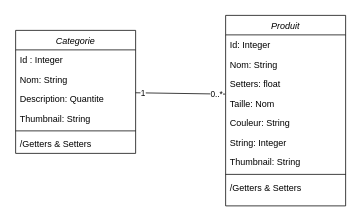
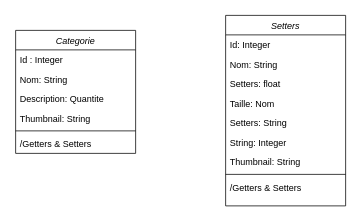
node "Produit": label "Produit" -> "Setters"
edge "Categorie" -- "Taille: Nom": removed, labels "1", "0..*"
node "Couleur: String": label "Couleur: String" -> "Setters: String"
